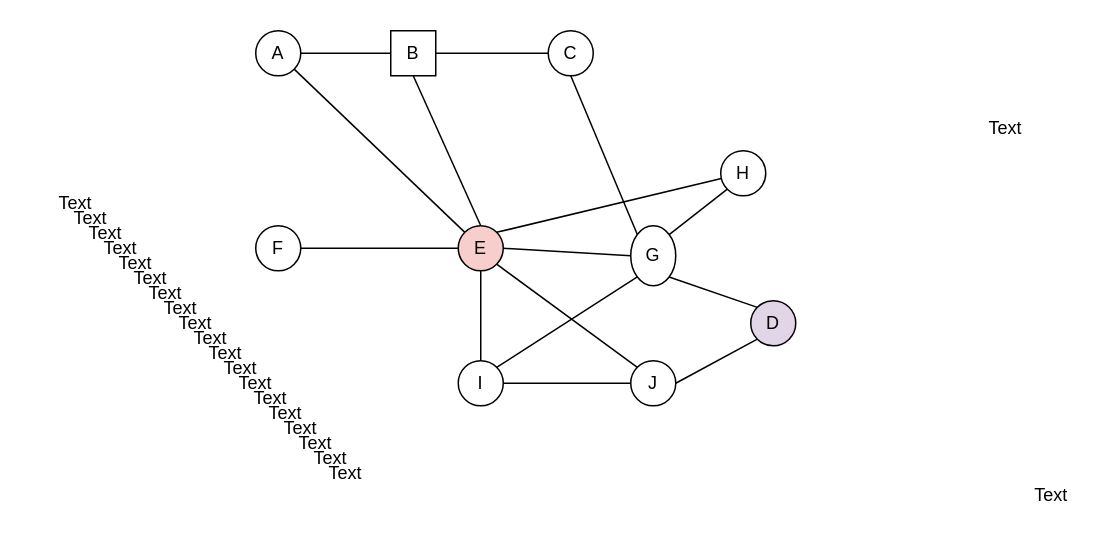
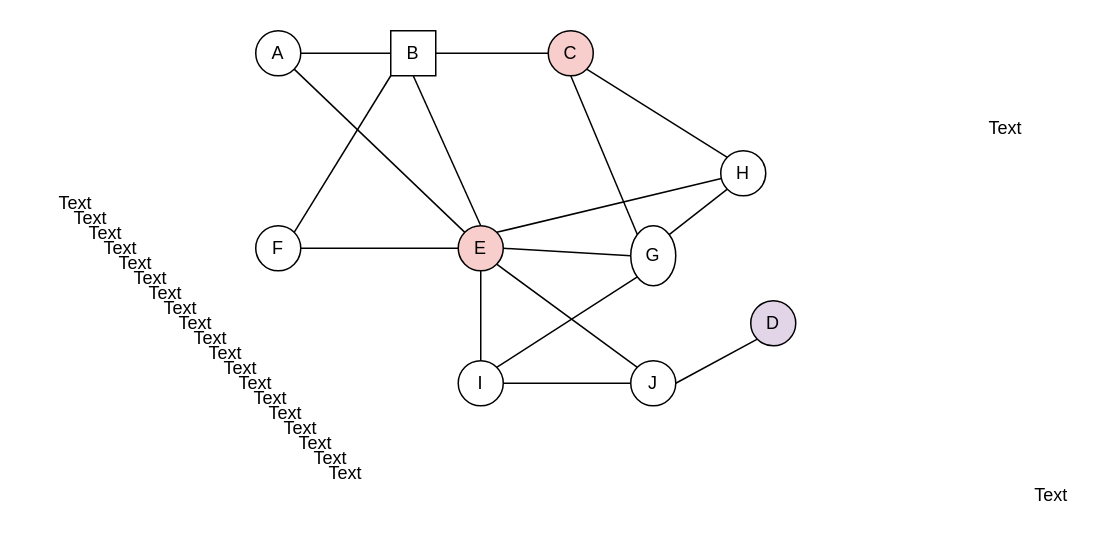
node "C": fillcolor #ffffff -> #f8cecc
edge "C" -- "H": added
edge "B" -- "F": added
edge "G" -- "D": removed
